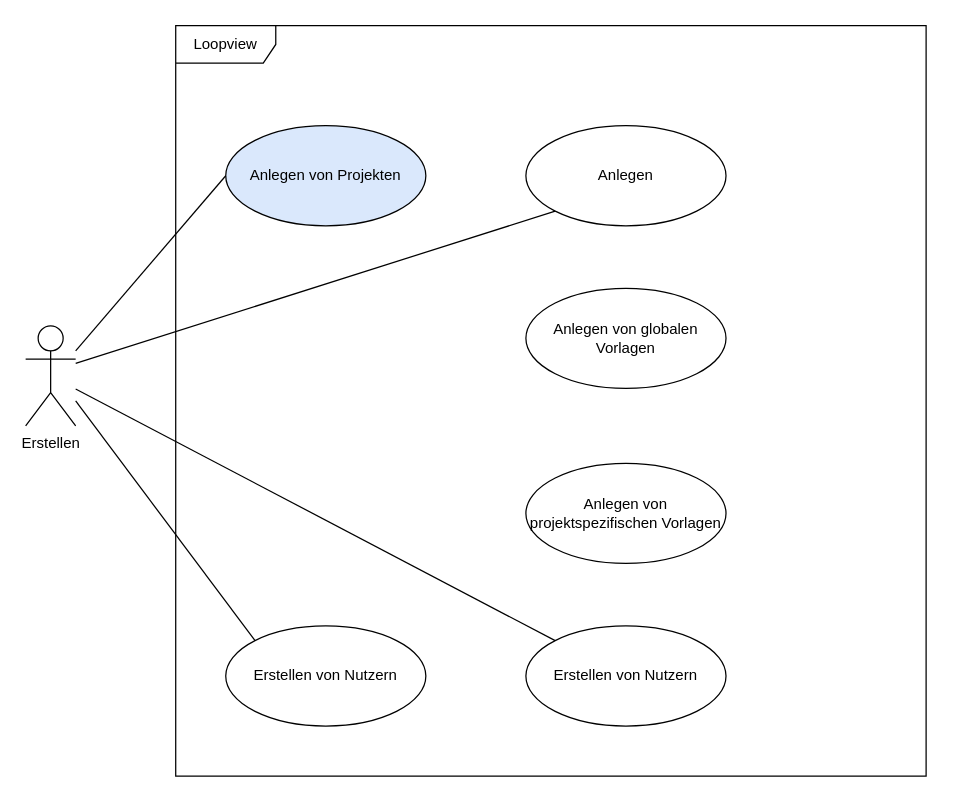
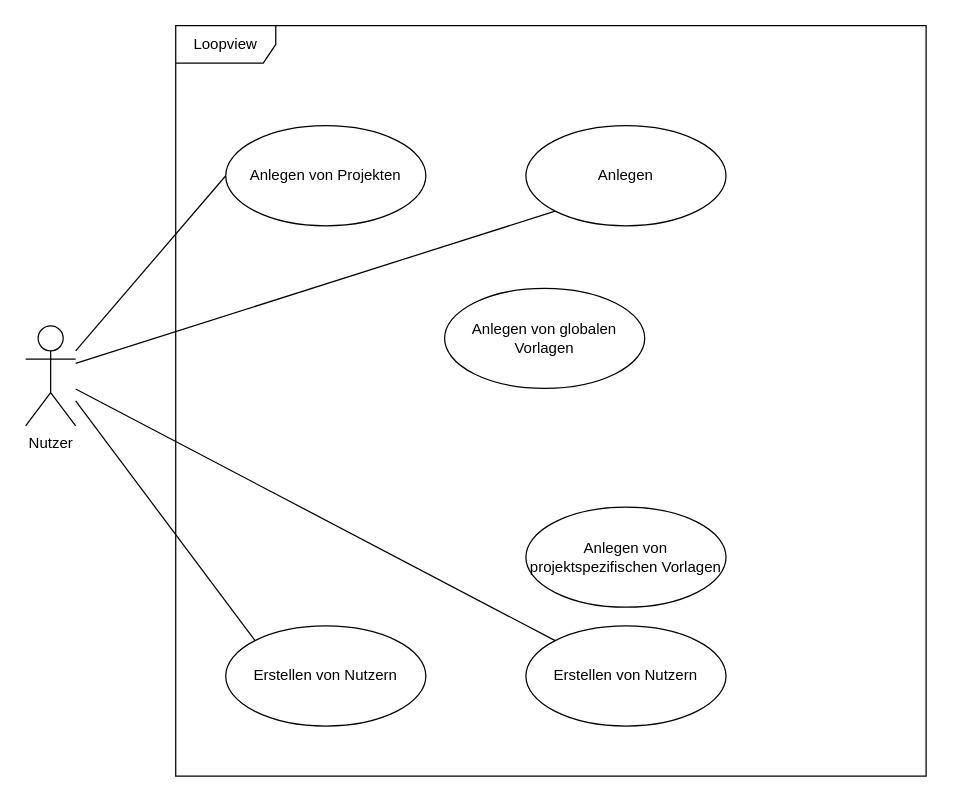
node "Anlegen von Projekten": fillcolor #dae8fc -> #ffffff
node "Anlegen von globalen Vorlagen": moved (626, 338) -> (544, 338)
node "Erstellen": label "Erstellen" -> "Nutzer"
node "Anlegen von projektspezifischen Vorlagen": moved (626, 513) -> (626, 557)
